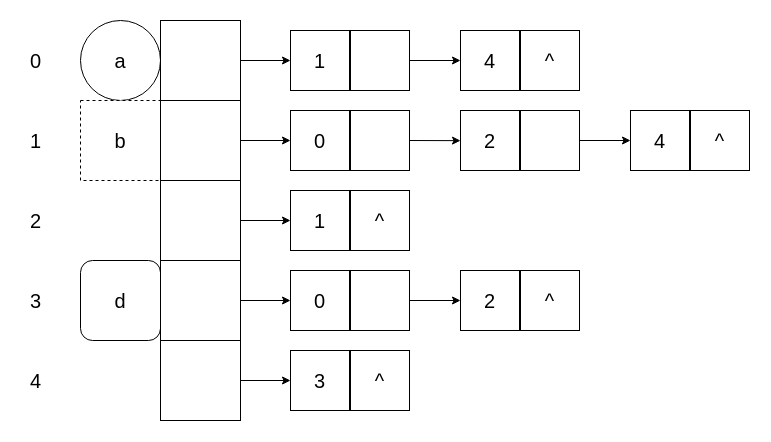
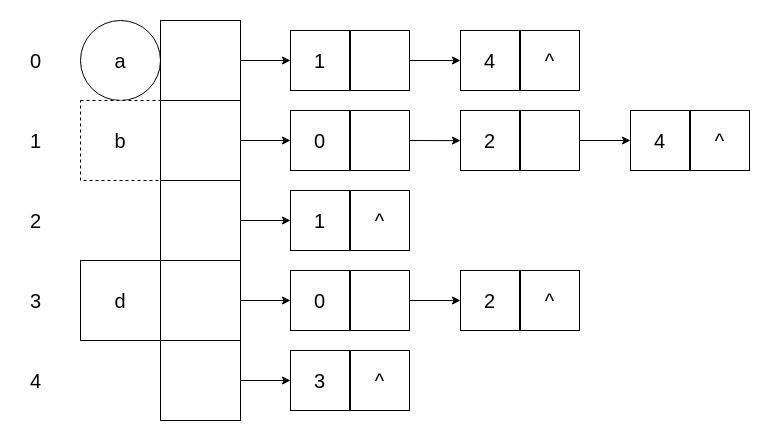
node "d": shape rounded rectangle -> rectangle
